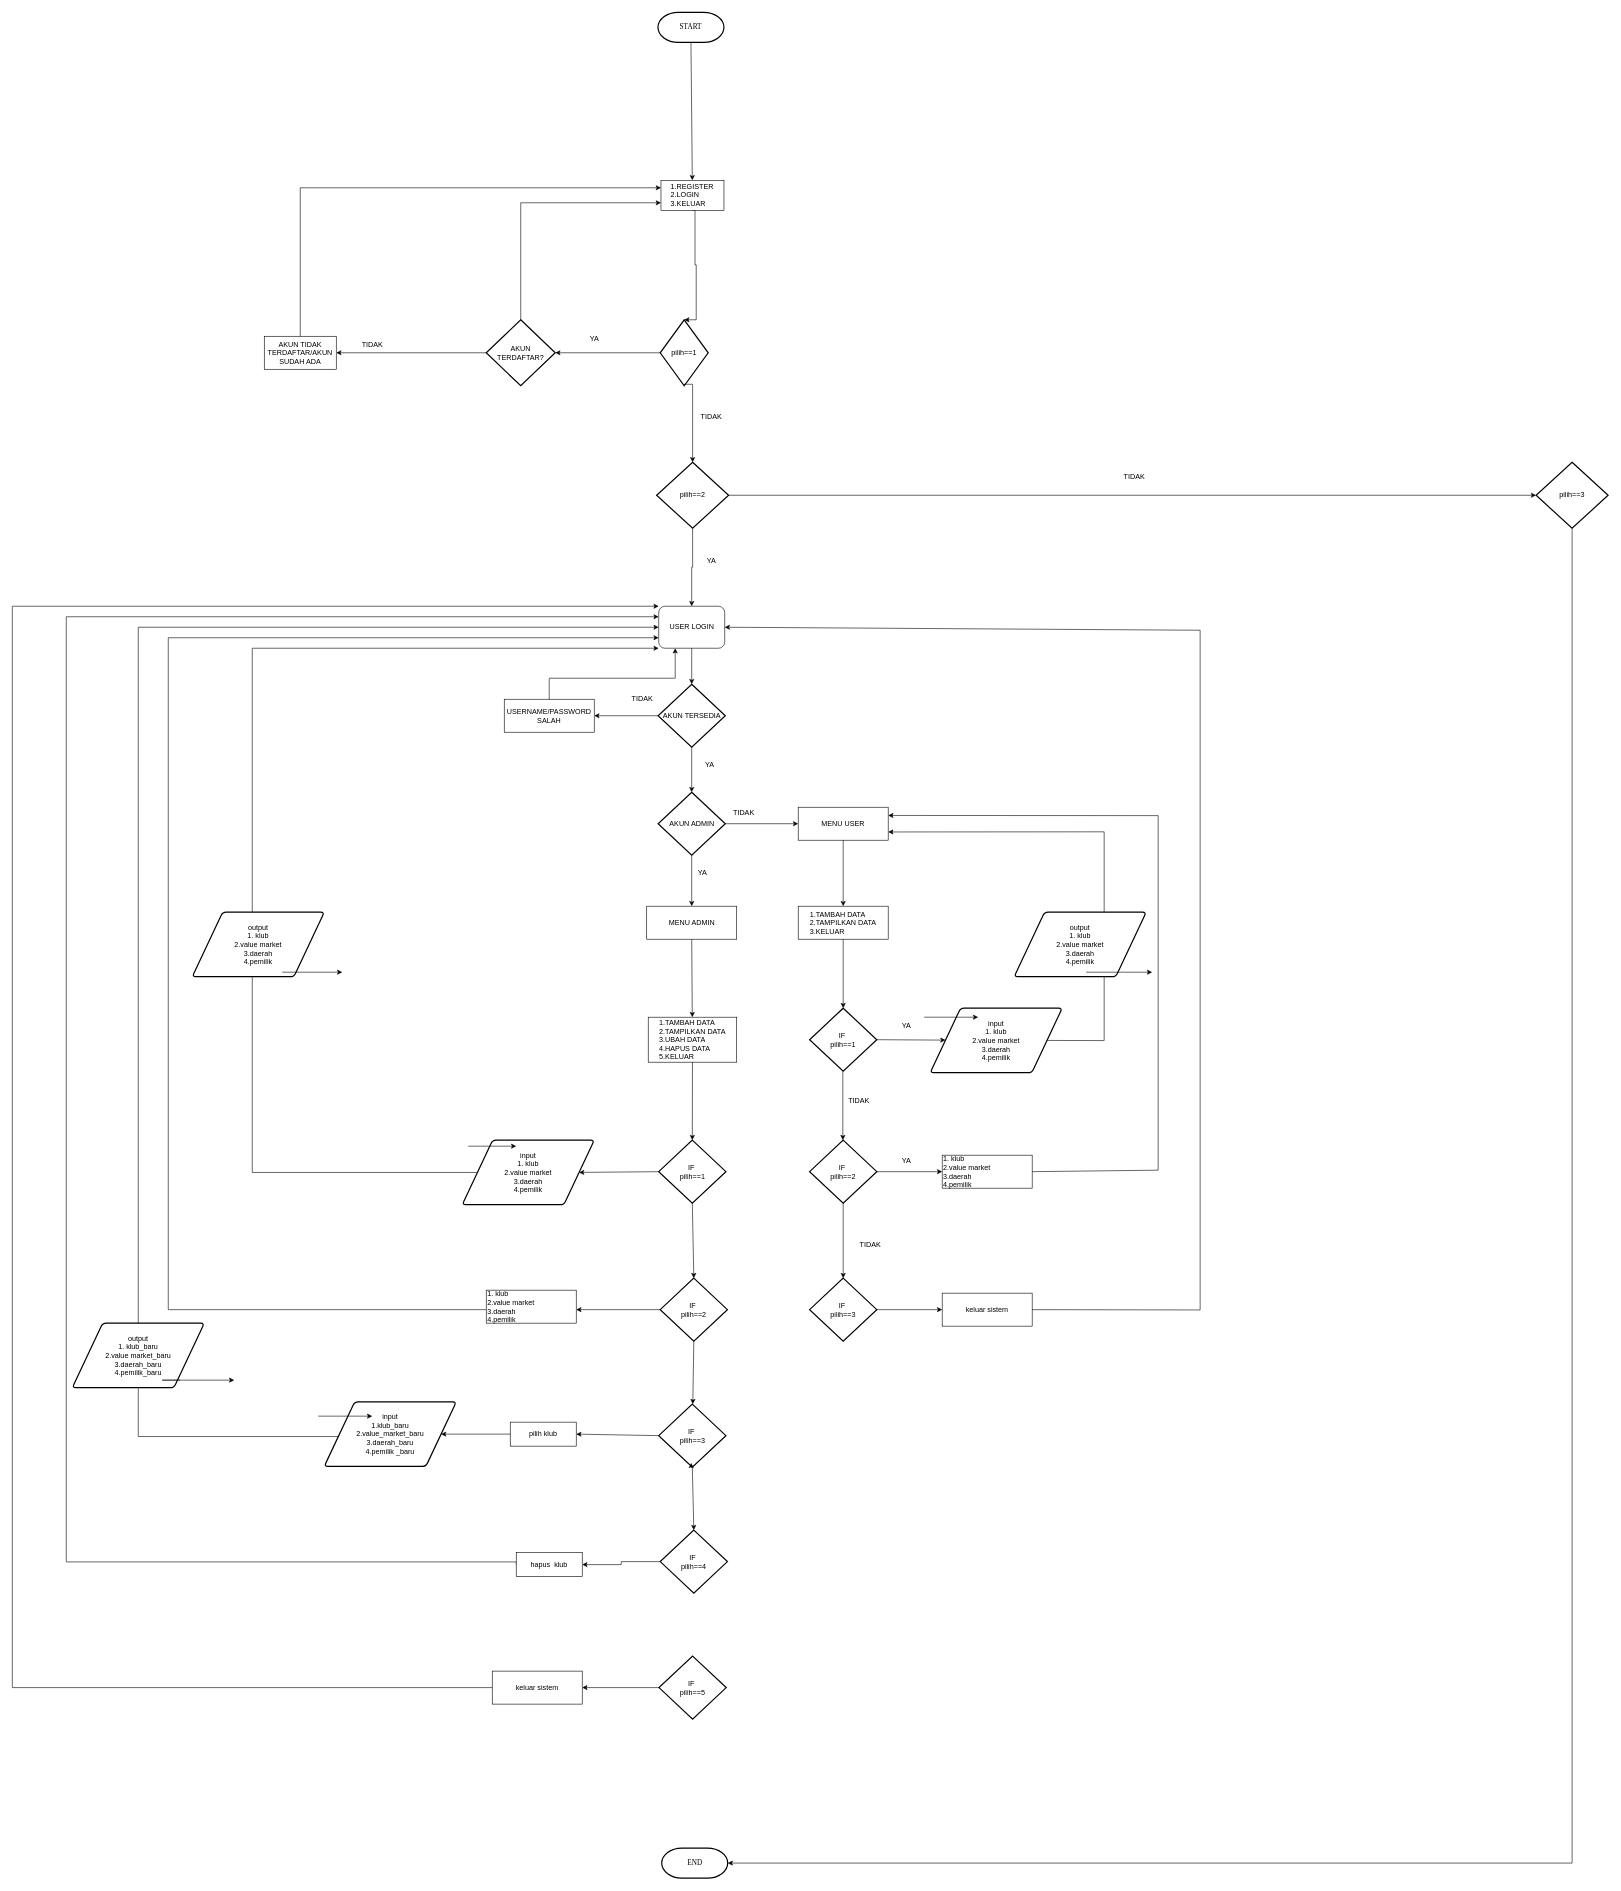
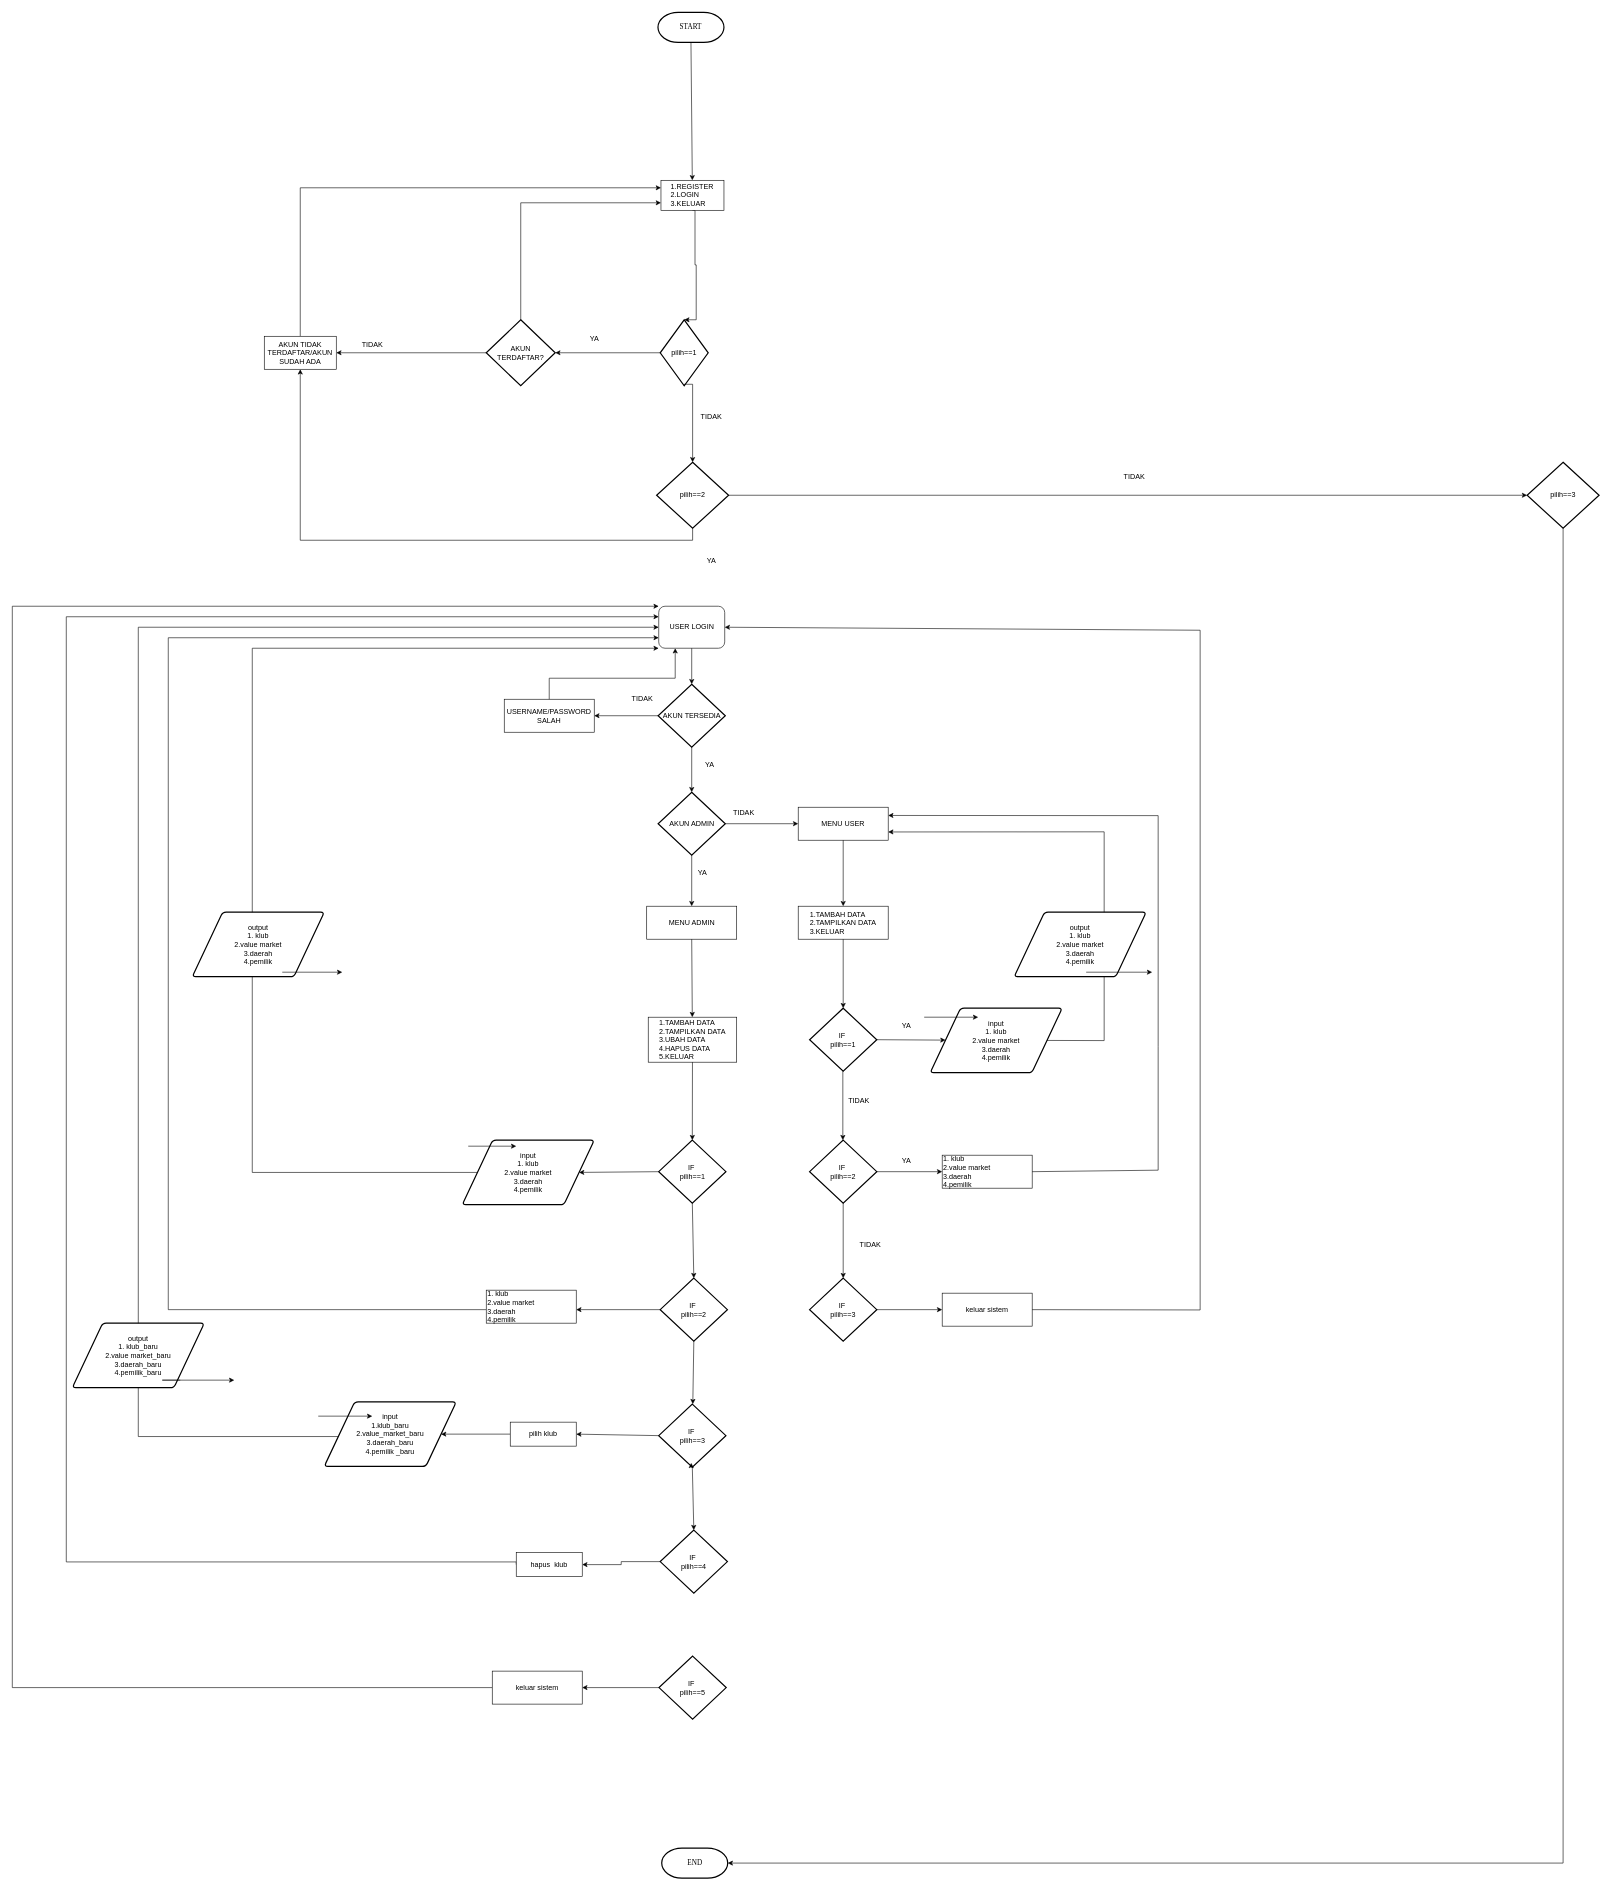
node "pilih==3": moved (1572, 495) -> (1563, 495)
edge "pilih==2" -> "USER LOGIN": now "pilih==2" -> "AKUN TIDAK TERDAFTAR/AKUN SUDAH ADA"
